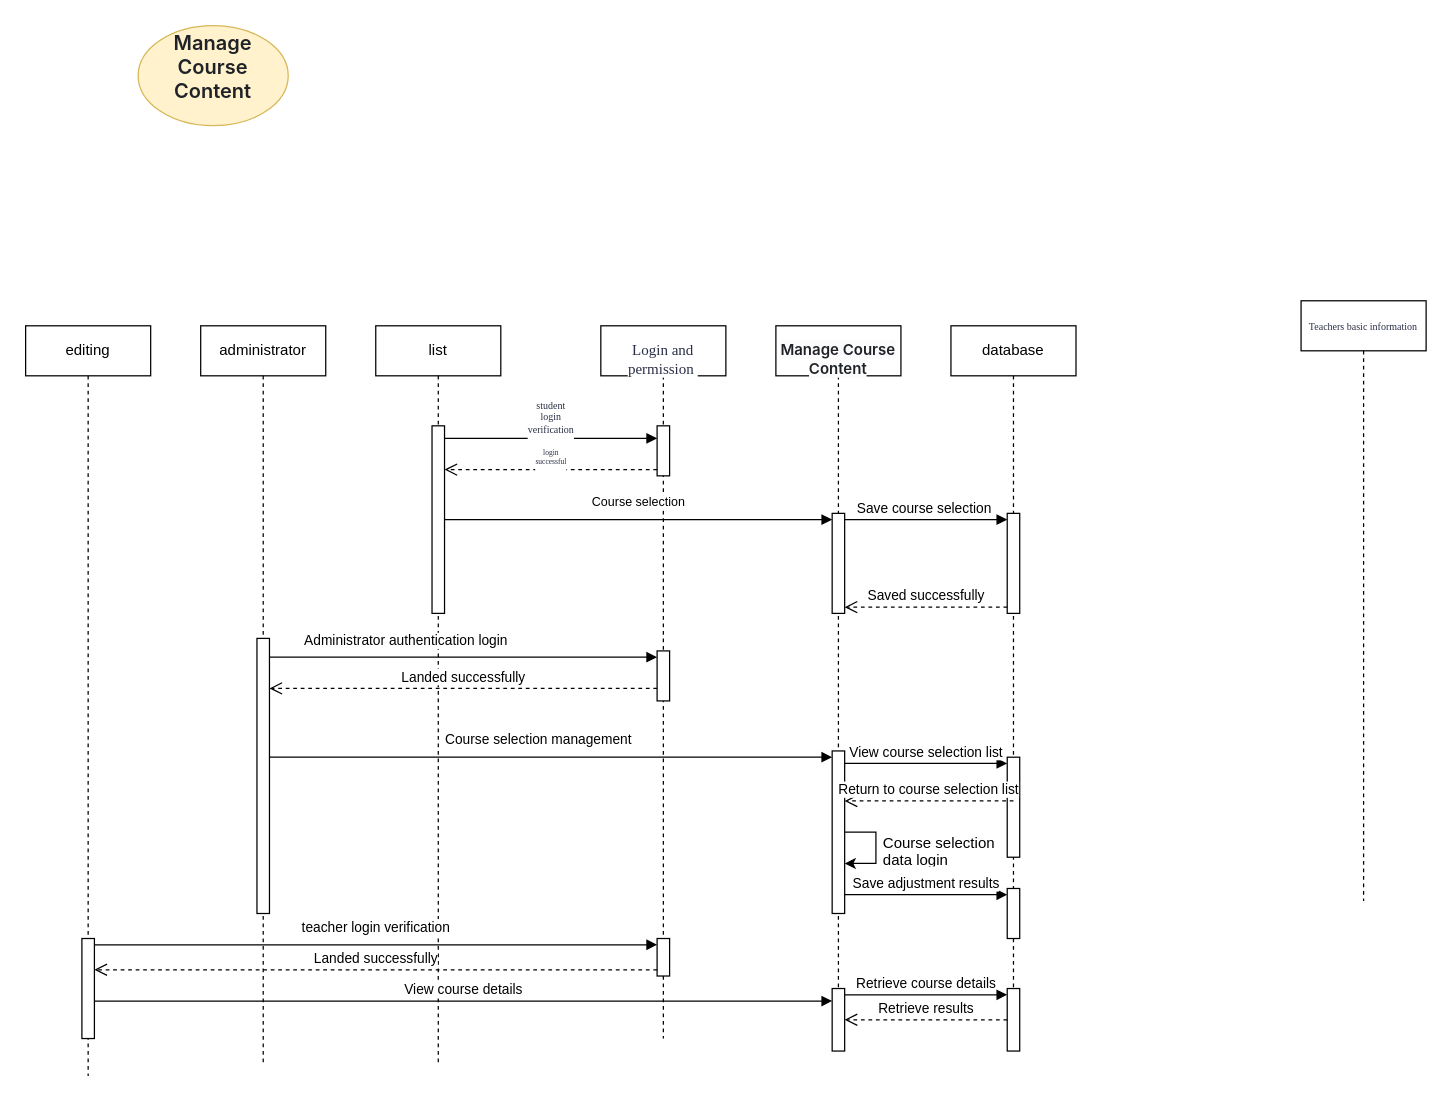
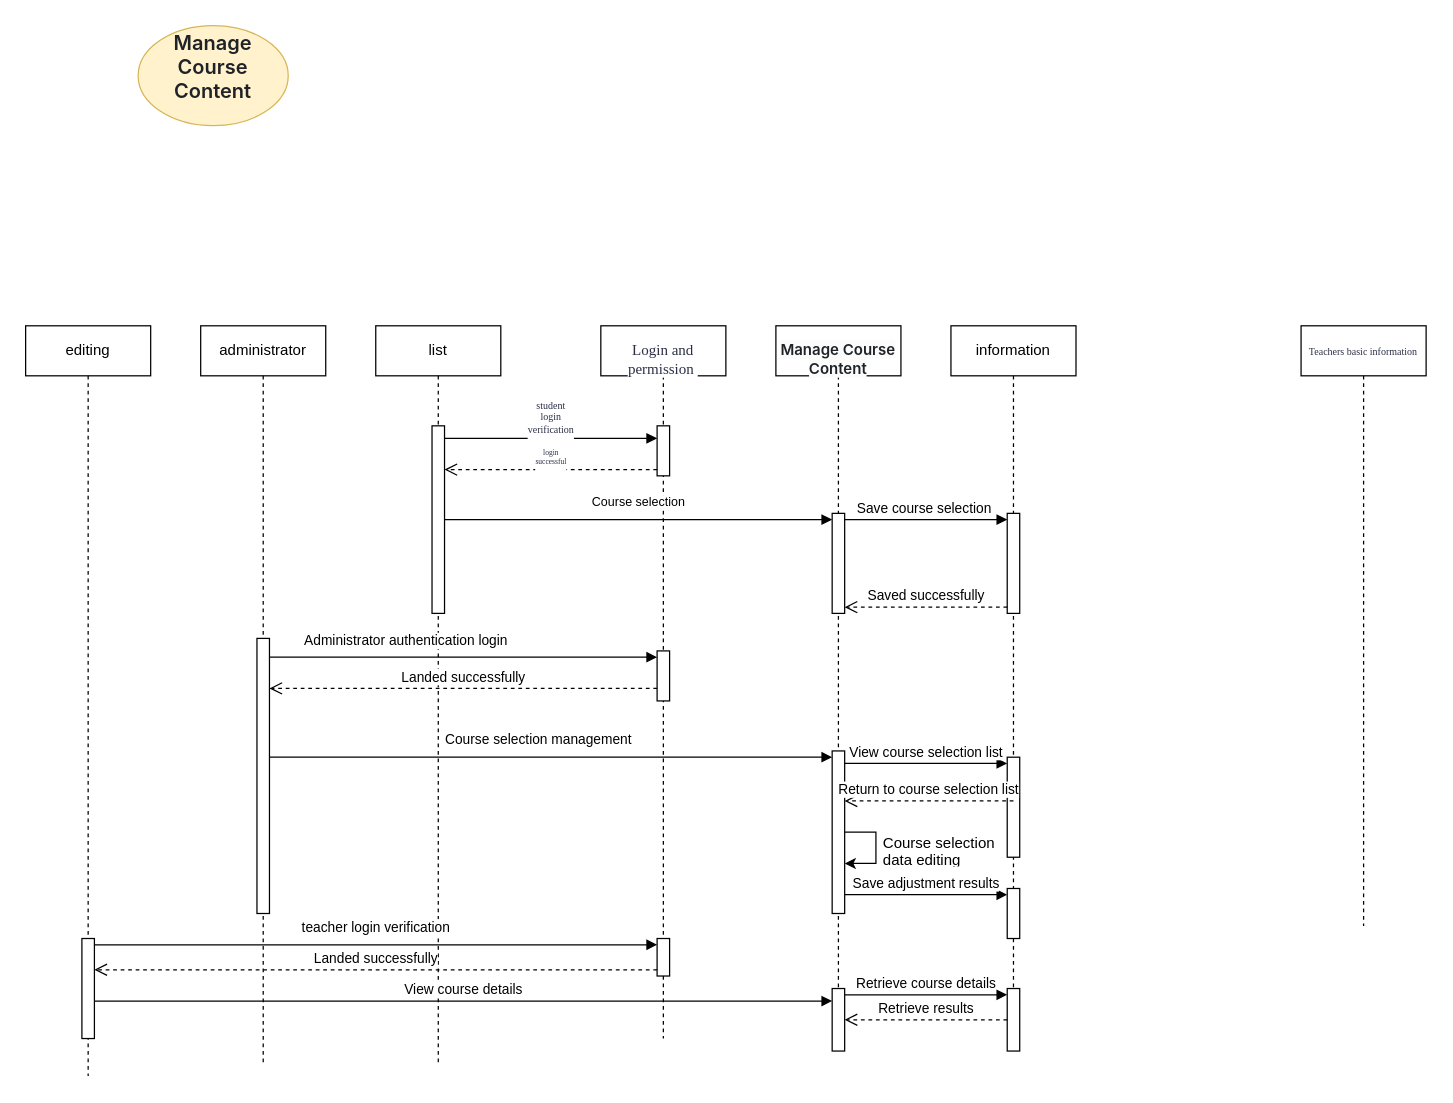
node "database": label "database" -> "information"
node "Teachers basic information": moved (1363, 601) -> (1363, 626)
node "Course selection data login": label "Course selection data login" -> "Course selection data editing"
